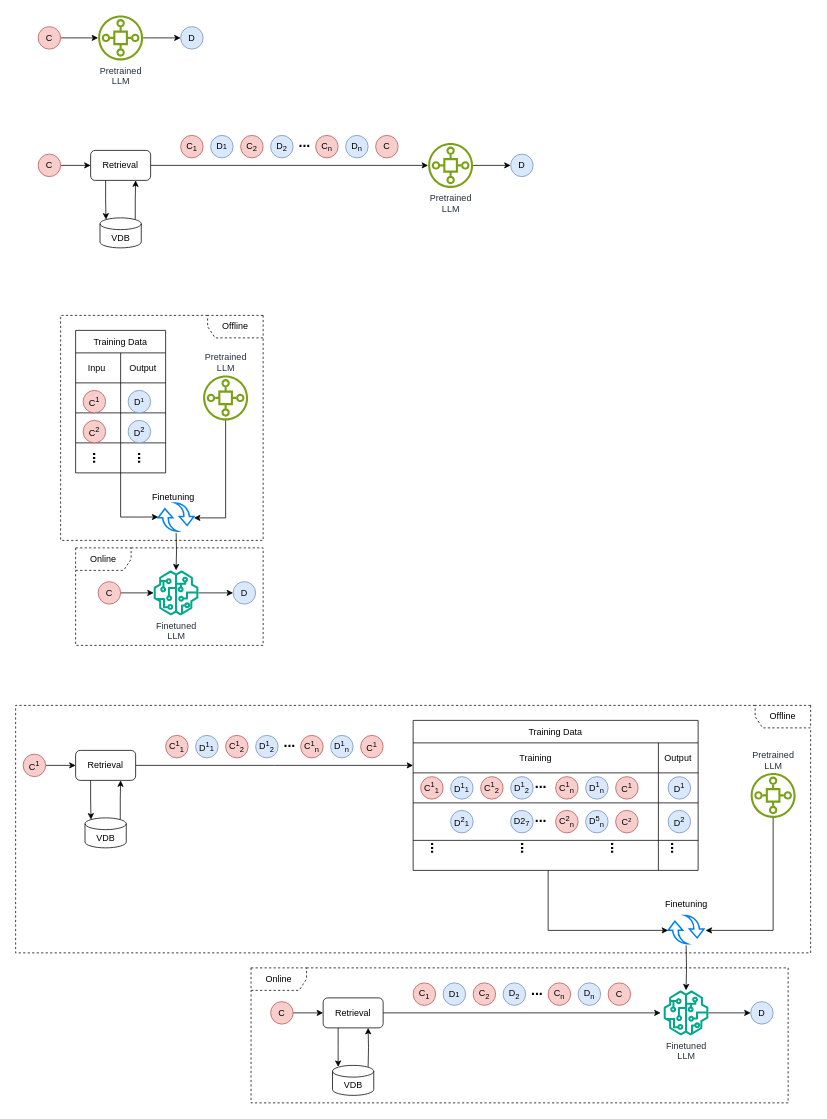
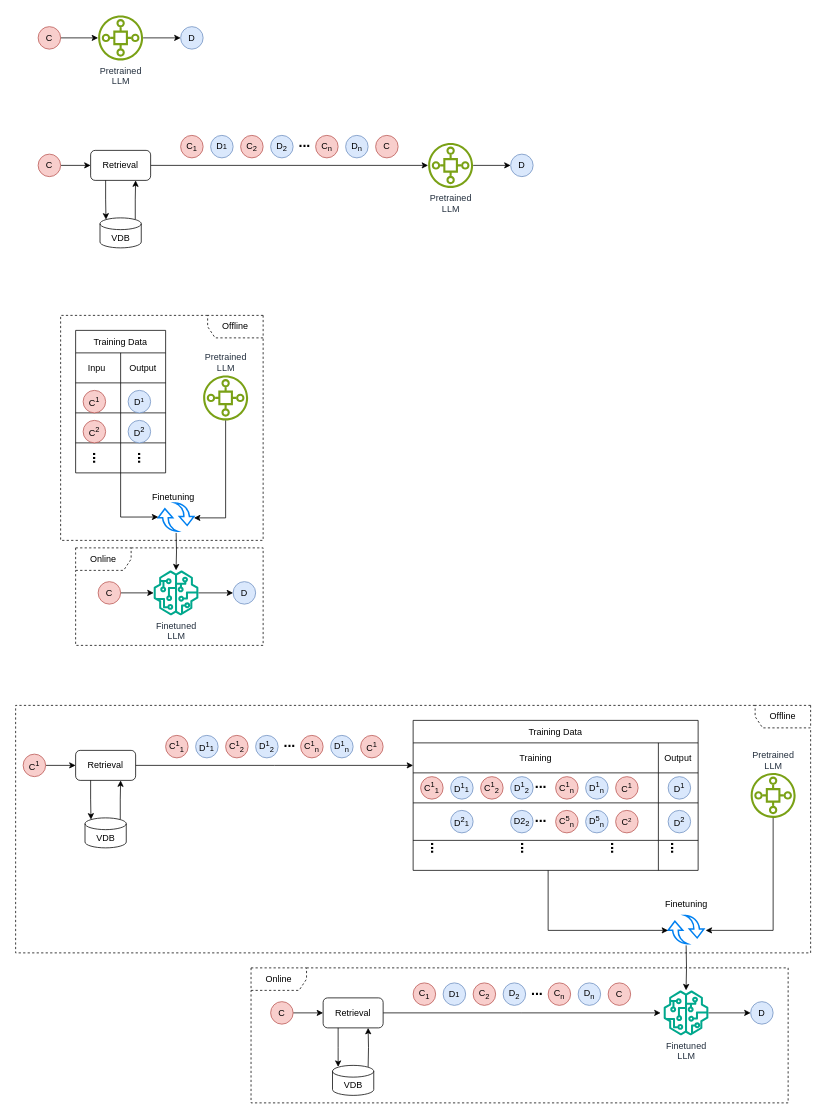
node "D27": label "D27" -> "D22"
node "C2n": label "C2n" -> "C5n"
